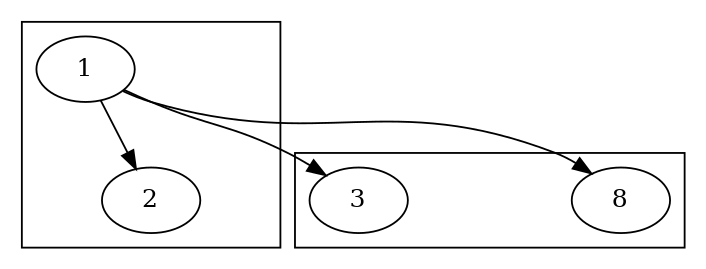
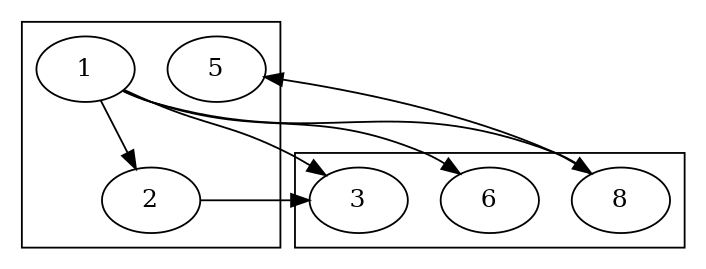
node "5": added
edge "2" -> "3": added
node "6": added
